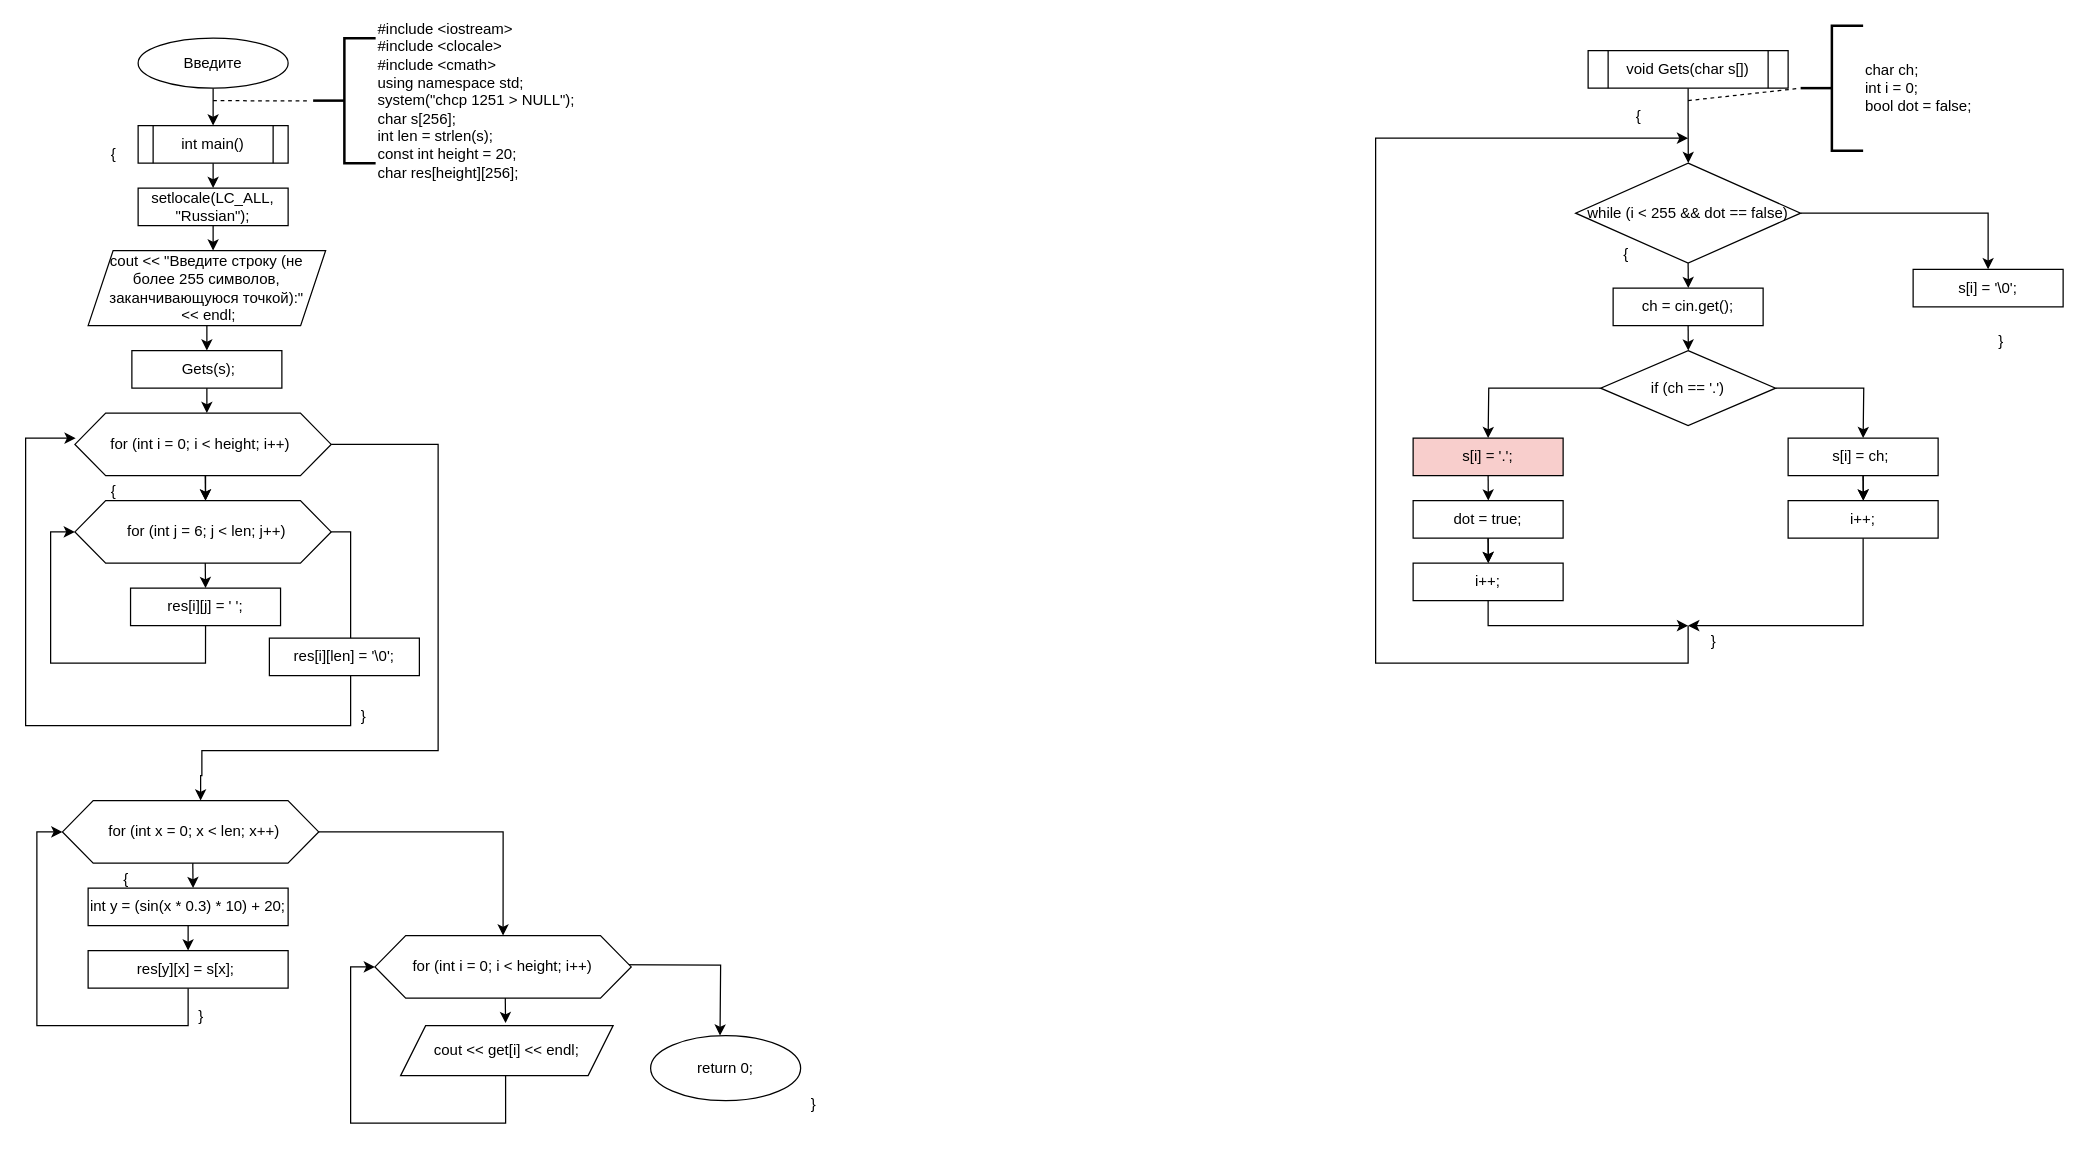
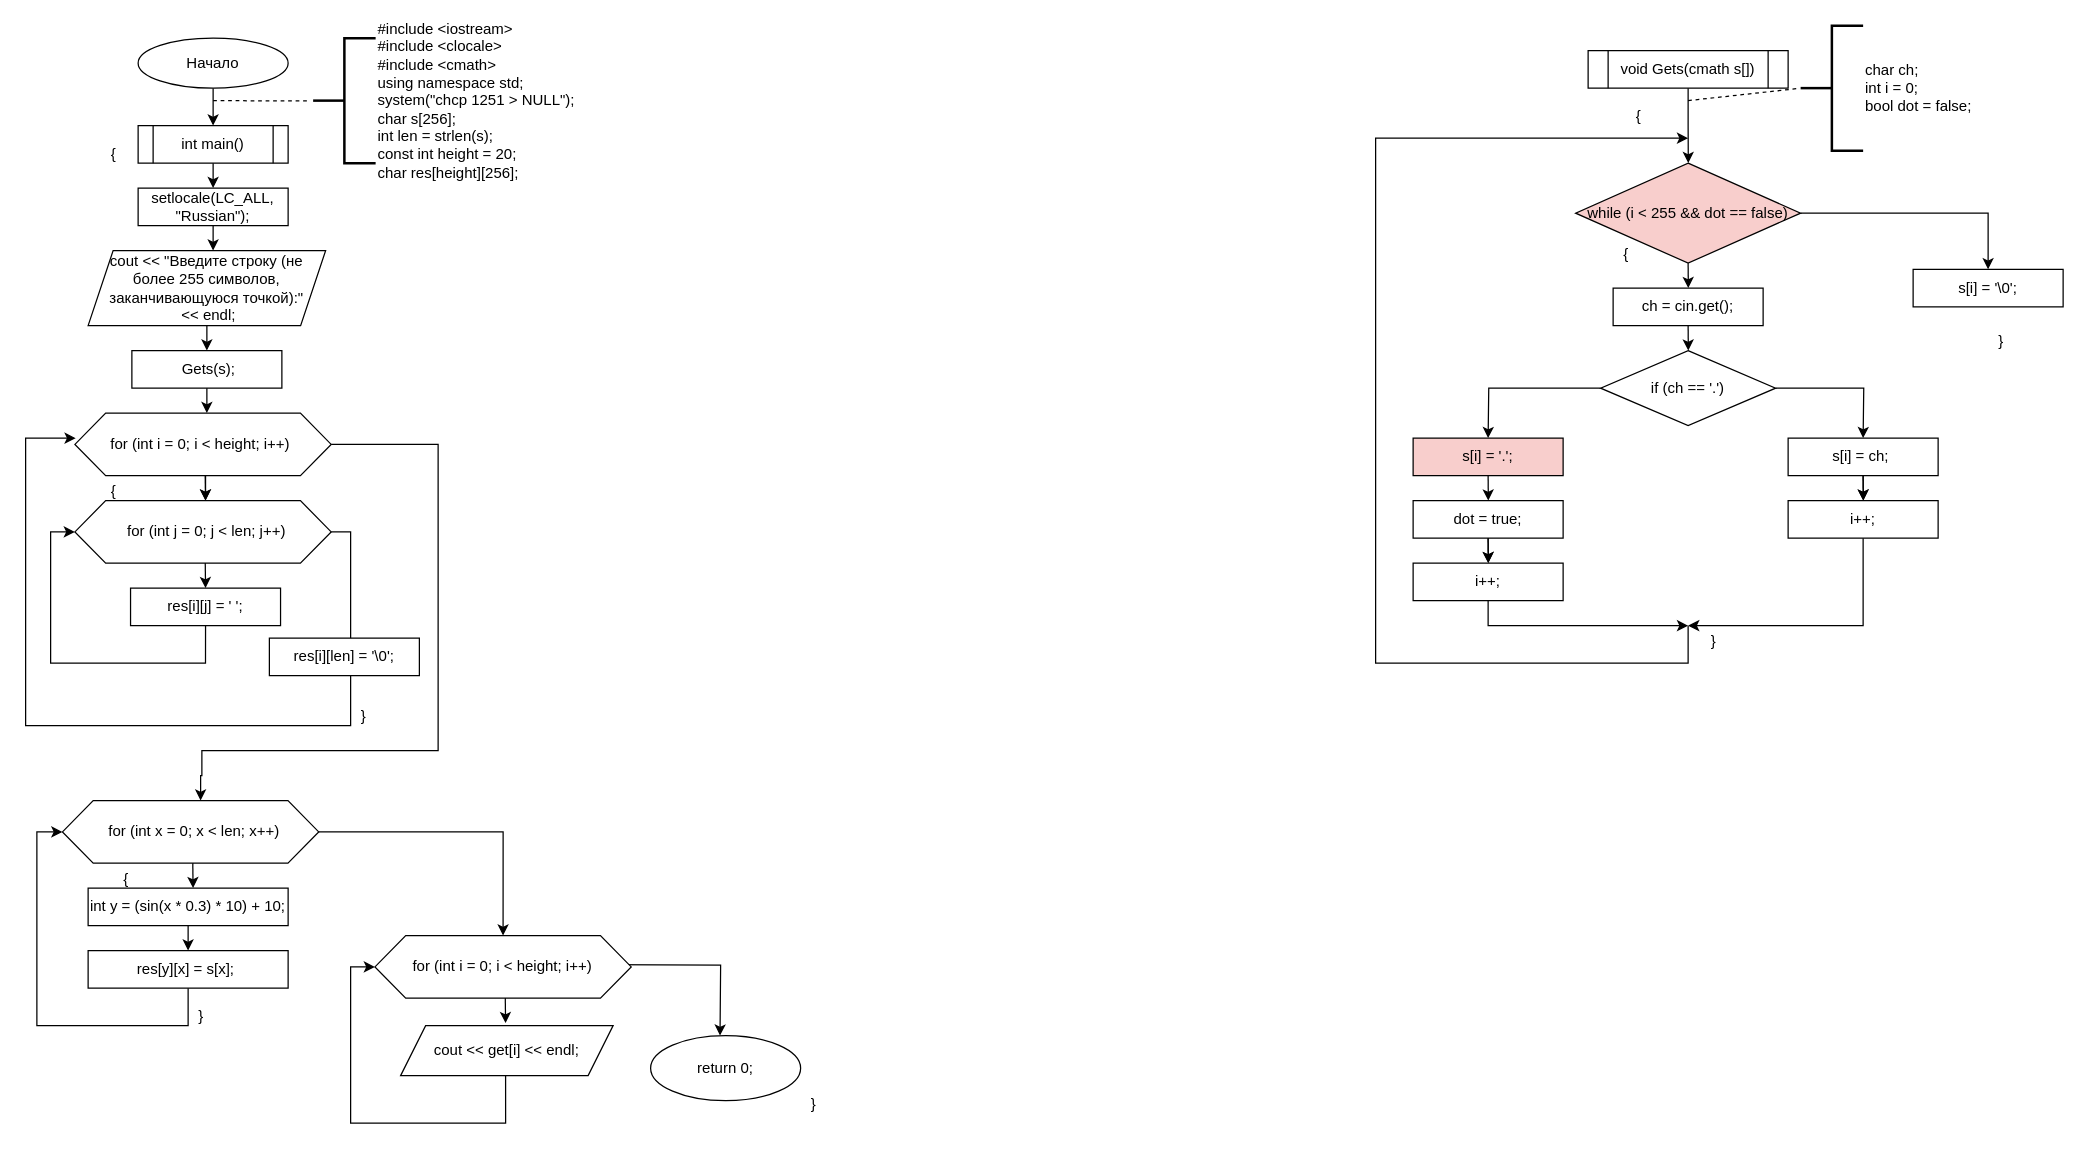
node "Введите": label "Введите" -> "Начало"
node "void Gets(char s[])": label "void Gets(char s[])" -> "void Gets(cmath s[])"
node "while (i < 255 && dot == false)": fillcolor #ffffff -> #f8cecc
node "for (int j = 6; j < len; j++)": label "for (int j = 6; j < len; j++)" -> "for (int j = 0; j < len; j++)"
node "int y = (sin(x * 0.3) * 10) + 20;": label "int y = (sin(x * 0.3) * 10) + 20;" -> "int y = (sin(x * 0.3) * 10) + 10;"
